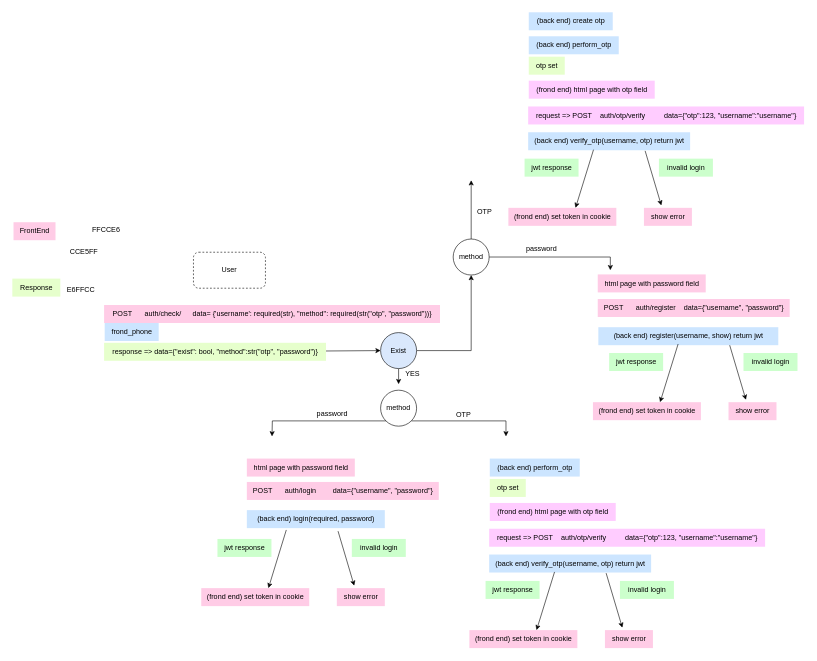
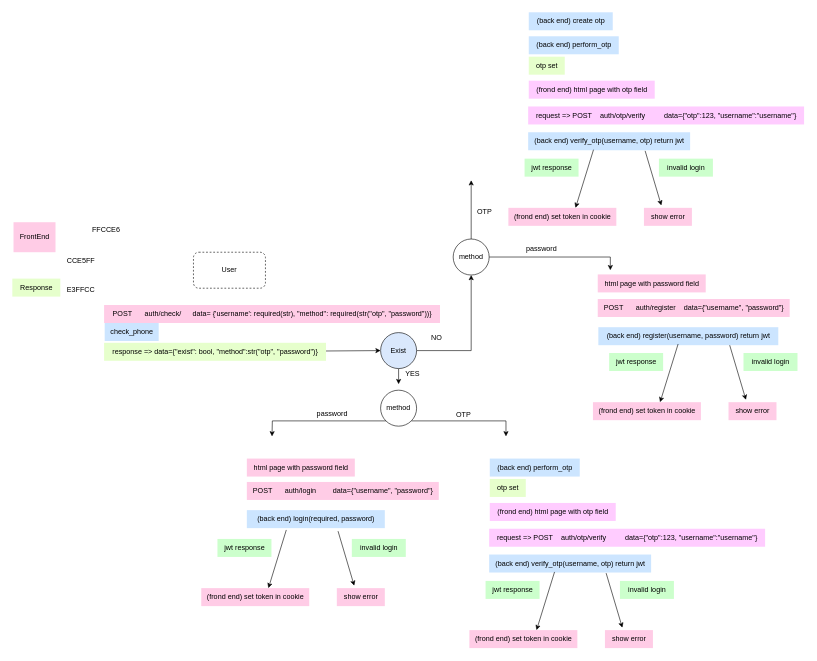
node "FrontEnd": size 42x18 -> 42x30
node "CCE5FF": moved (84, 252) -> (81, 261)
node "E6FFCC": label "E6FFCC" -> "E3FFCC"
node "frond_phone": label "frond_phone" -> "check_phone"
node "(back end) register(username, show) return jwt": label "(back end) register(username, show) return jwt" -> "(back end) register(username, password) return jwt"
node "NO": added
